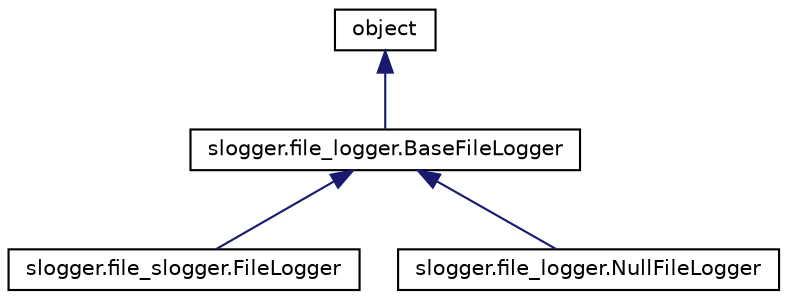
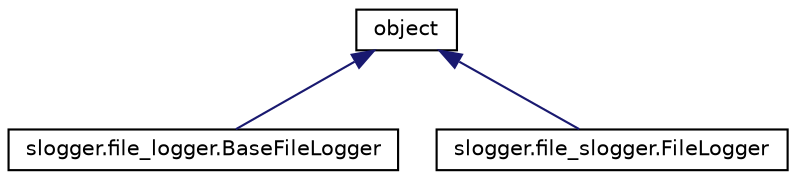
edge "slogger.file_slogger.FileLogger" -> "slogger.file_logger.BaseFileLogger": now "slogger.file_slogger.FileLogger" -> "object"
node "slogger.file_logger.NullFileLogger": removed
